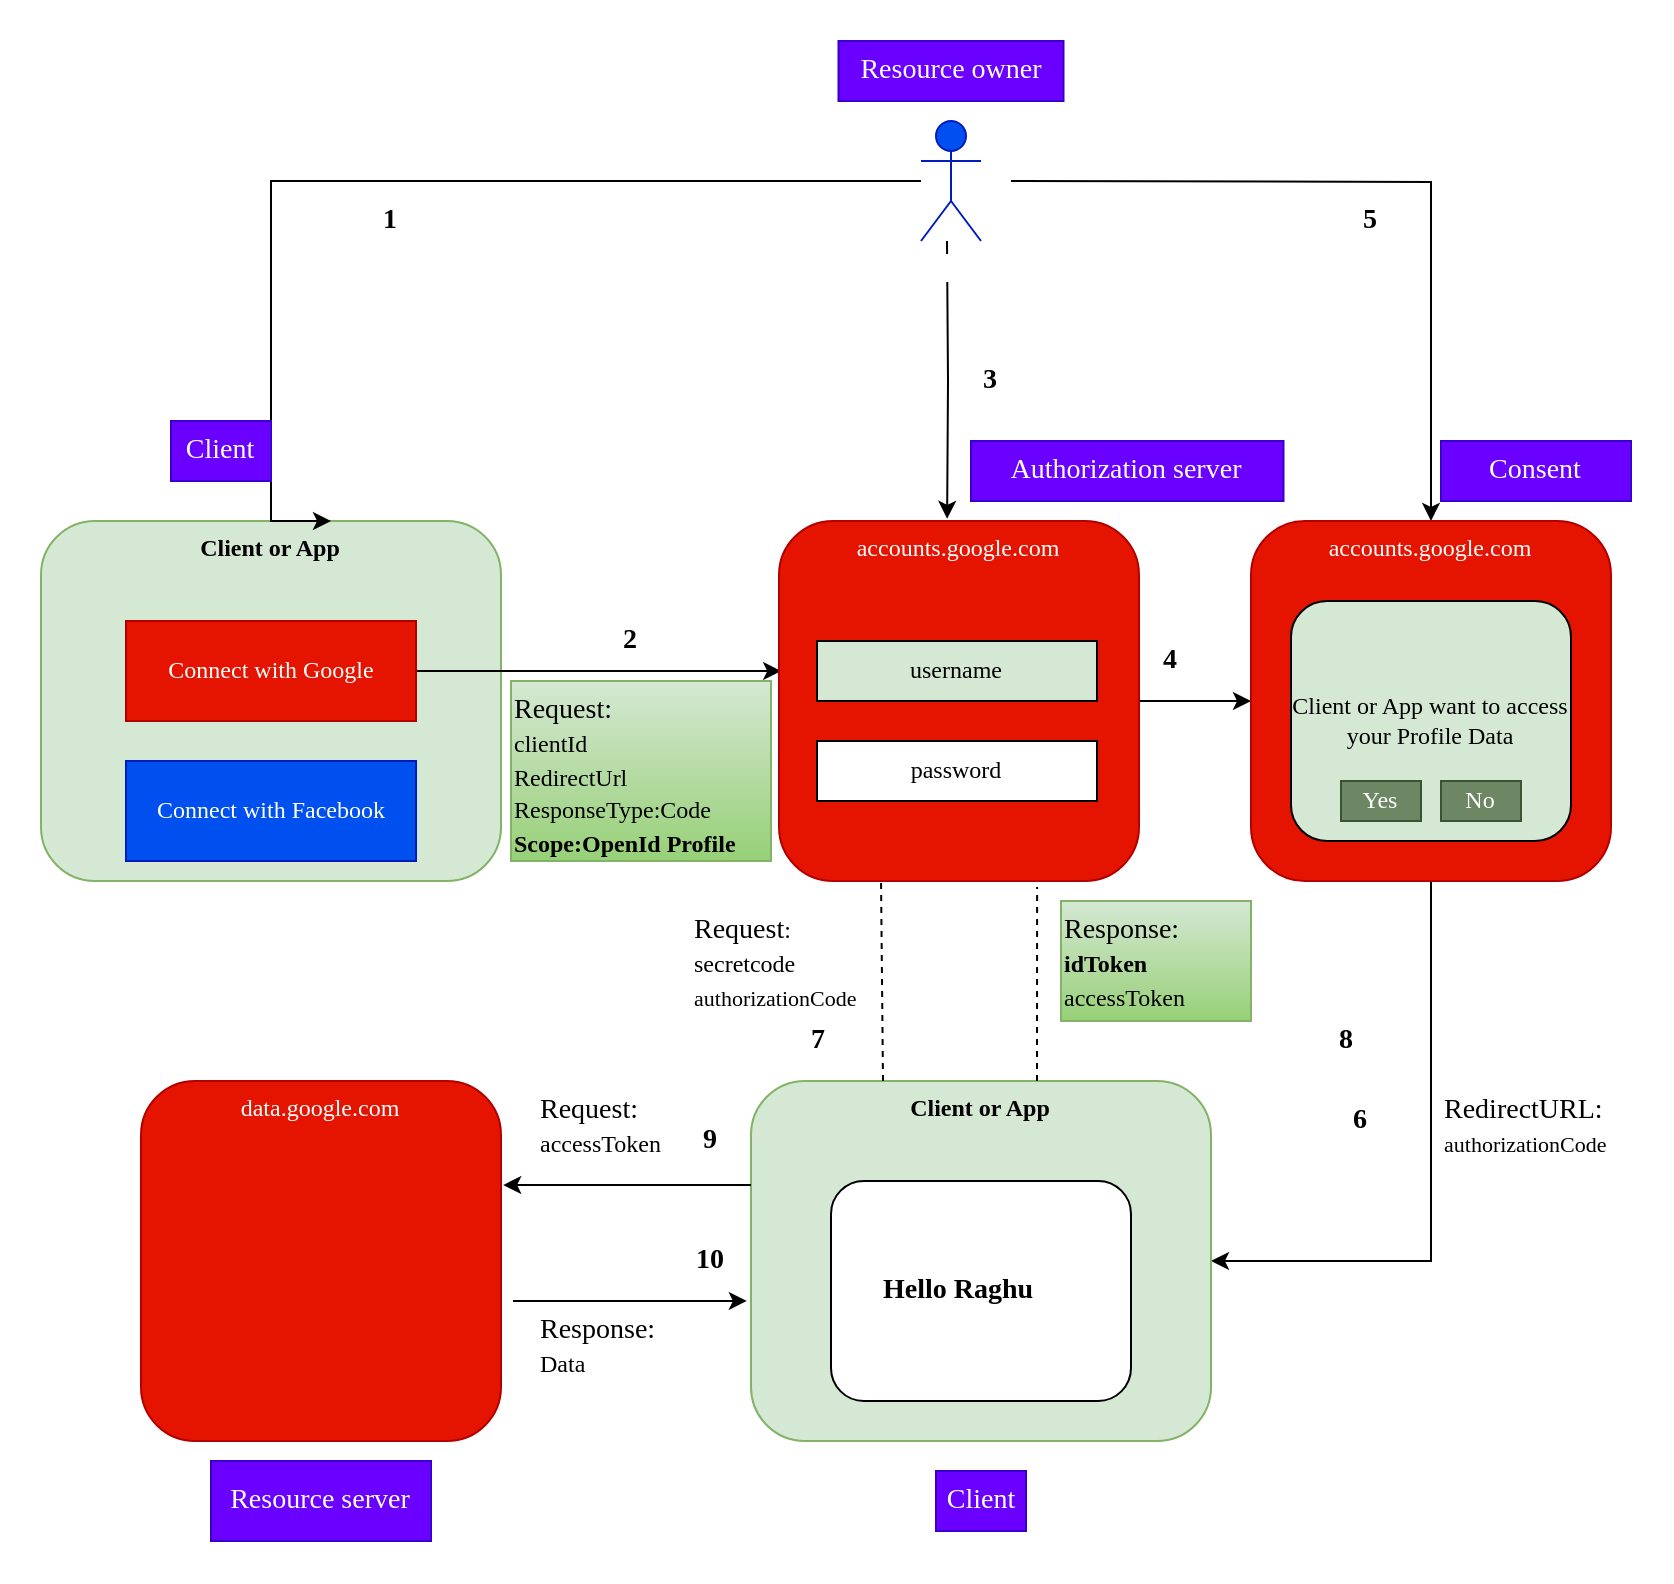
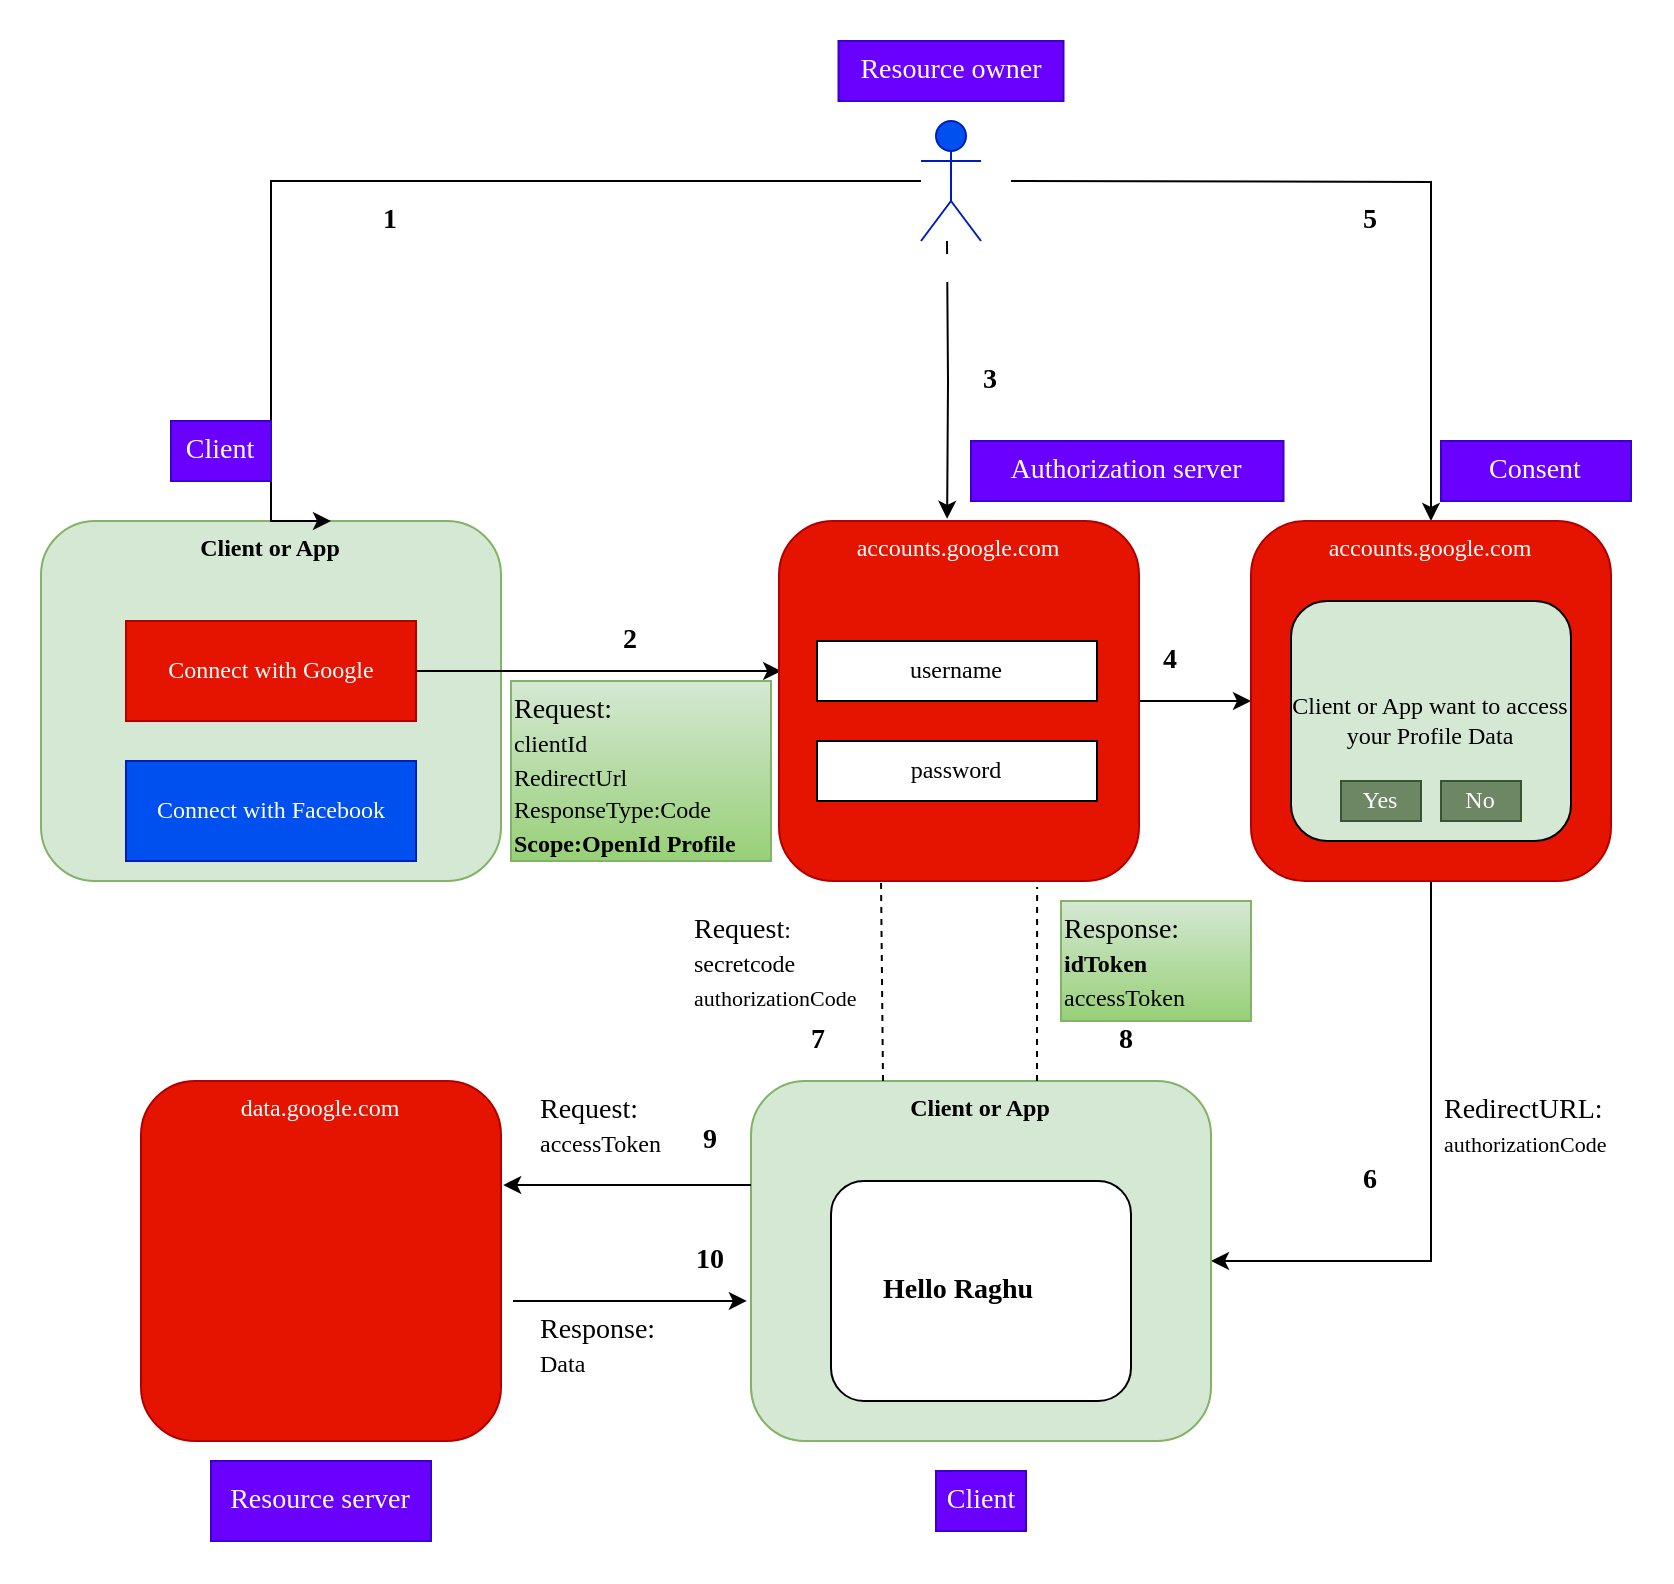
node "username": fillcolor #d5e8d4 -> #ffffff
node "8": moved (1347, 1041) -> (1127, 1041)
node "6": moved (1361, 1121) -> (1371, 1181)
